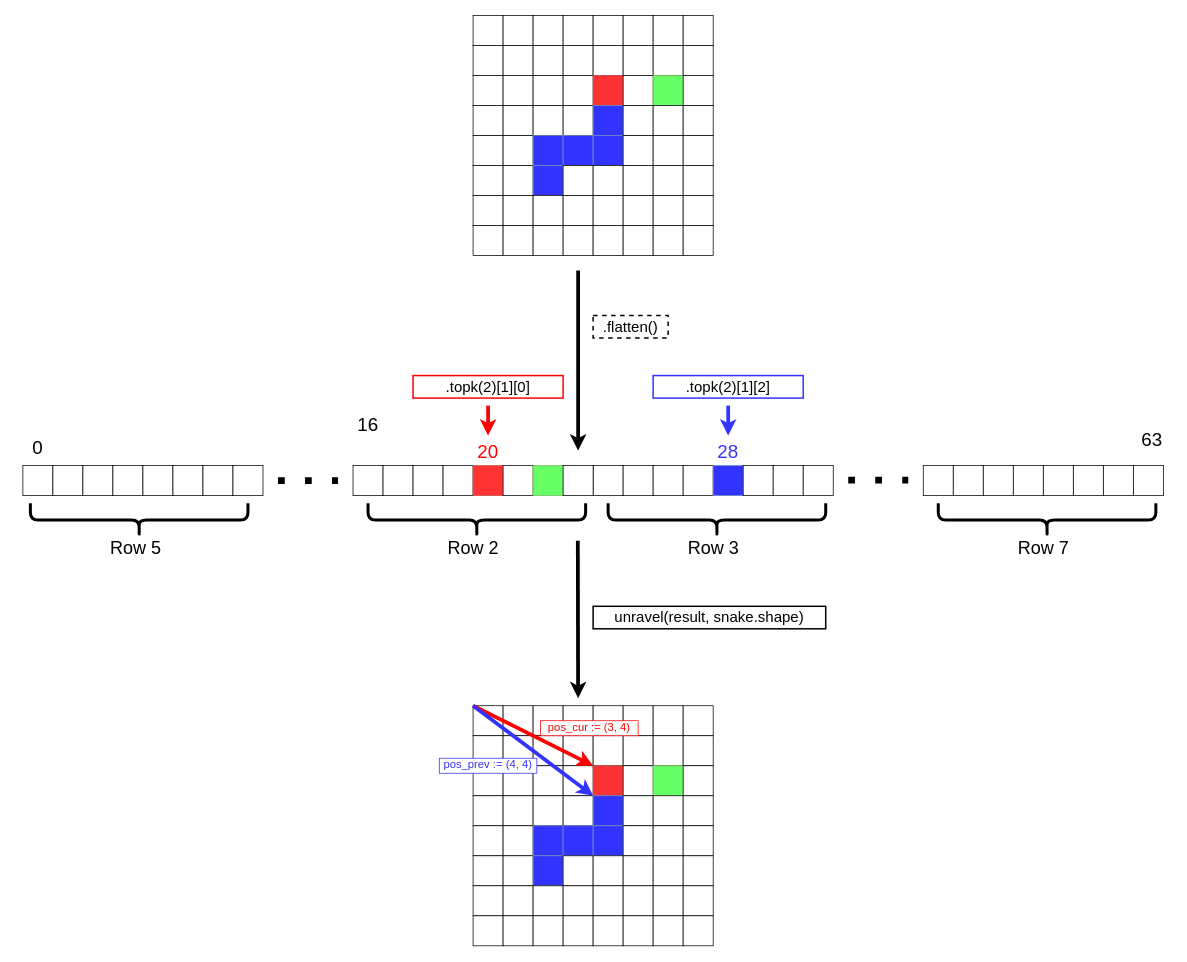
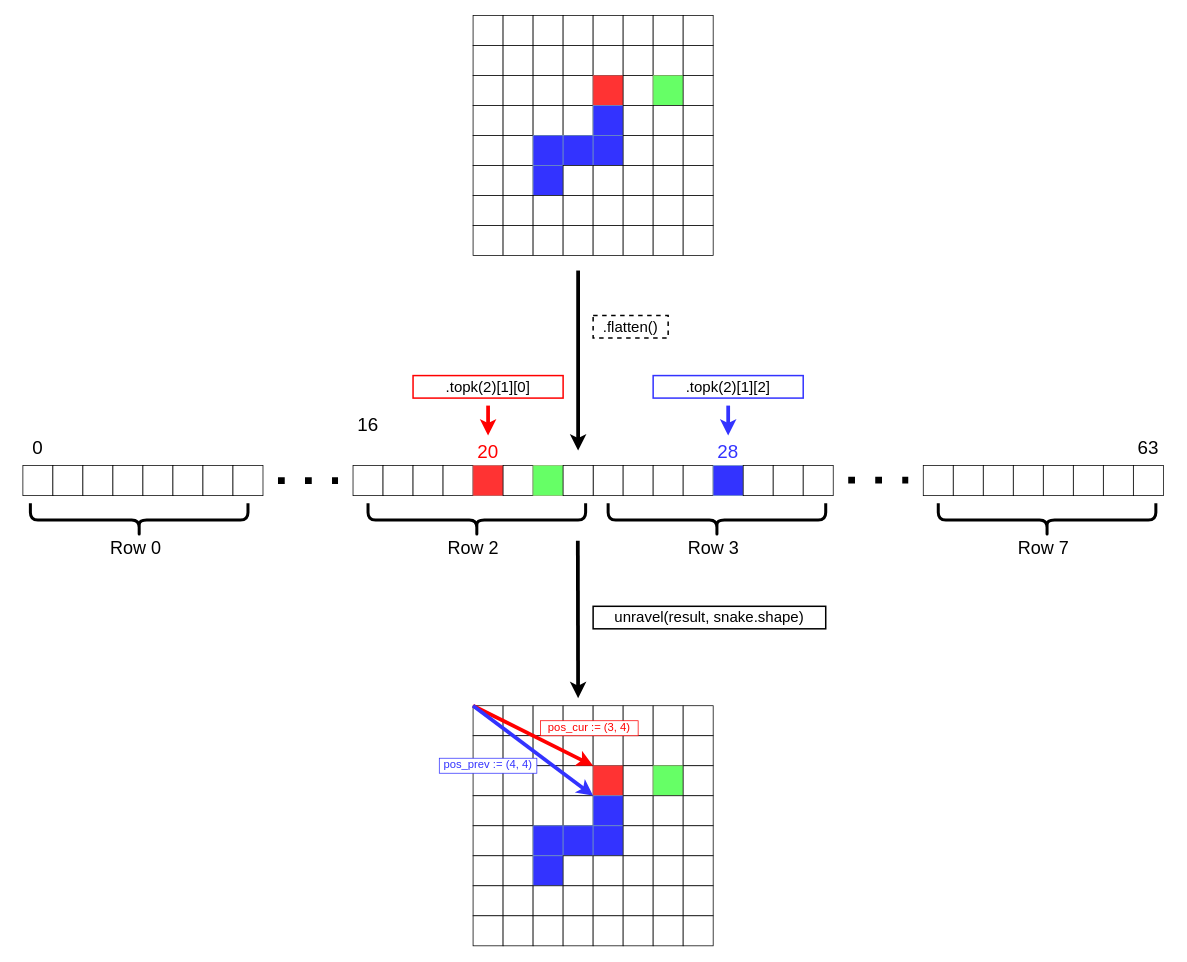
node "63": moved (1152, 439) -> (1148, 447)
node "Row 5": label "Row 5" -> "Row 0"
